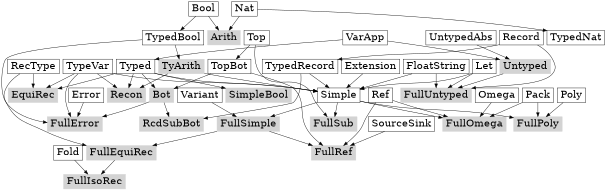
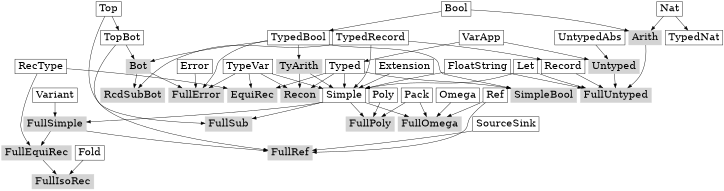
edge "Record" -> "TypedRecord": reversed
edge "TypedBool" -> "SimpleBool": added
edge "Arith" -> "FullUntyped": added
edge "Typed" -> "Bot": now "TypedBool" -> "Bot"
